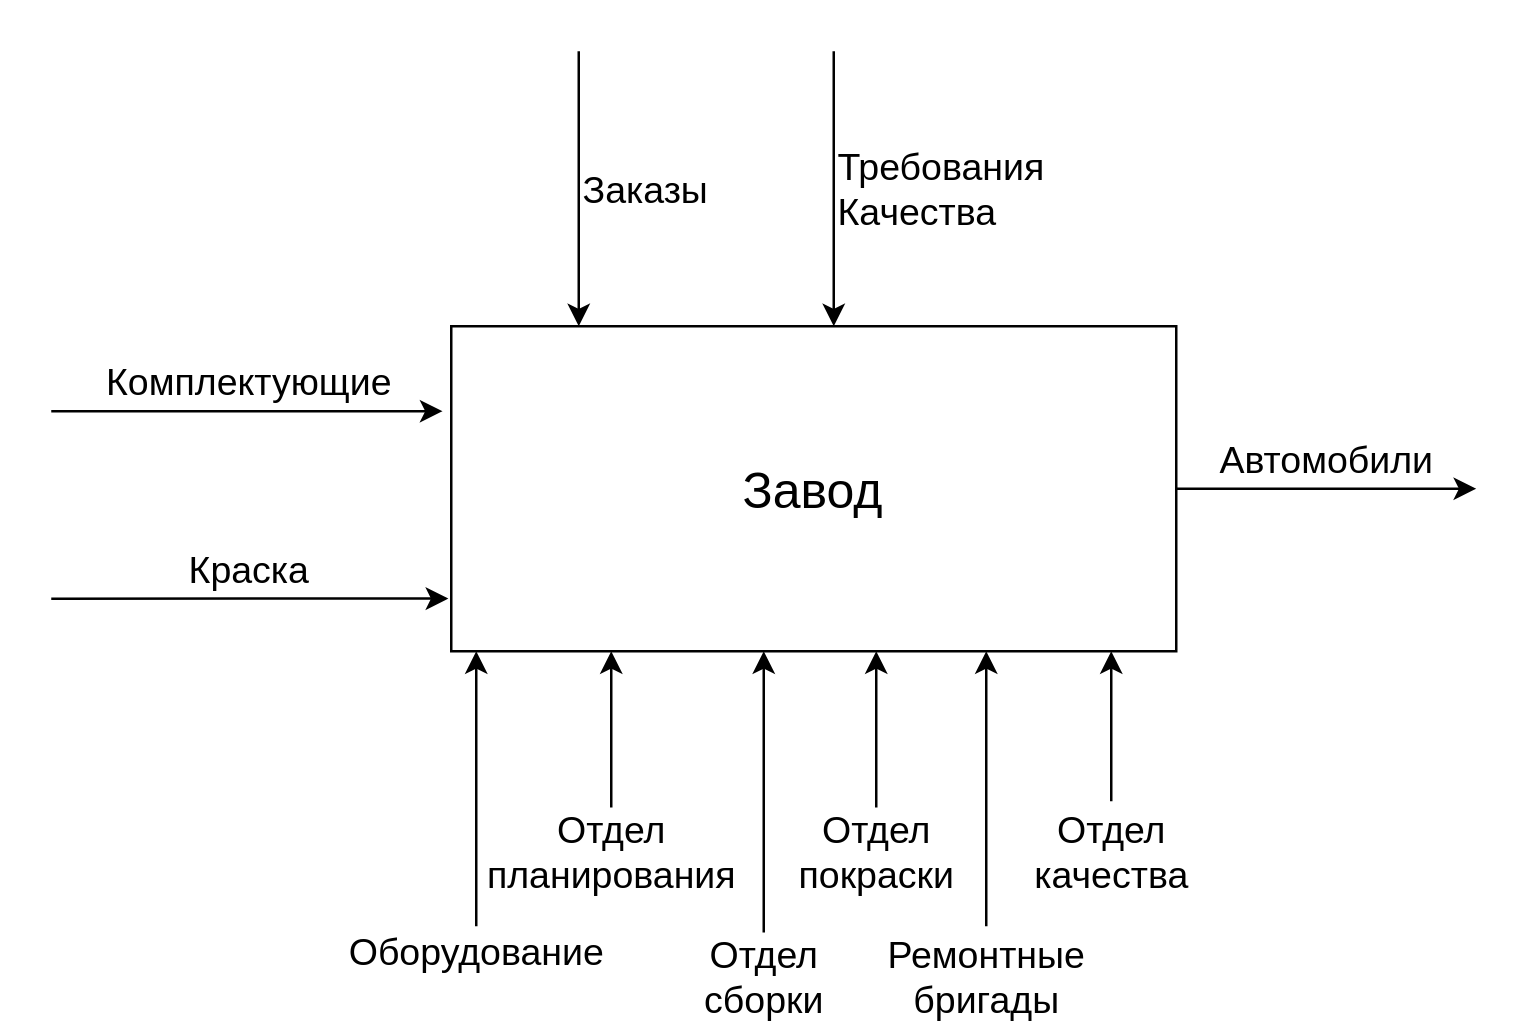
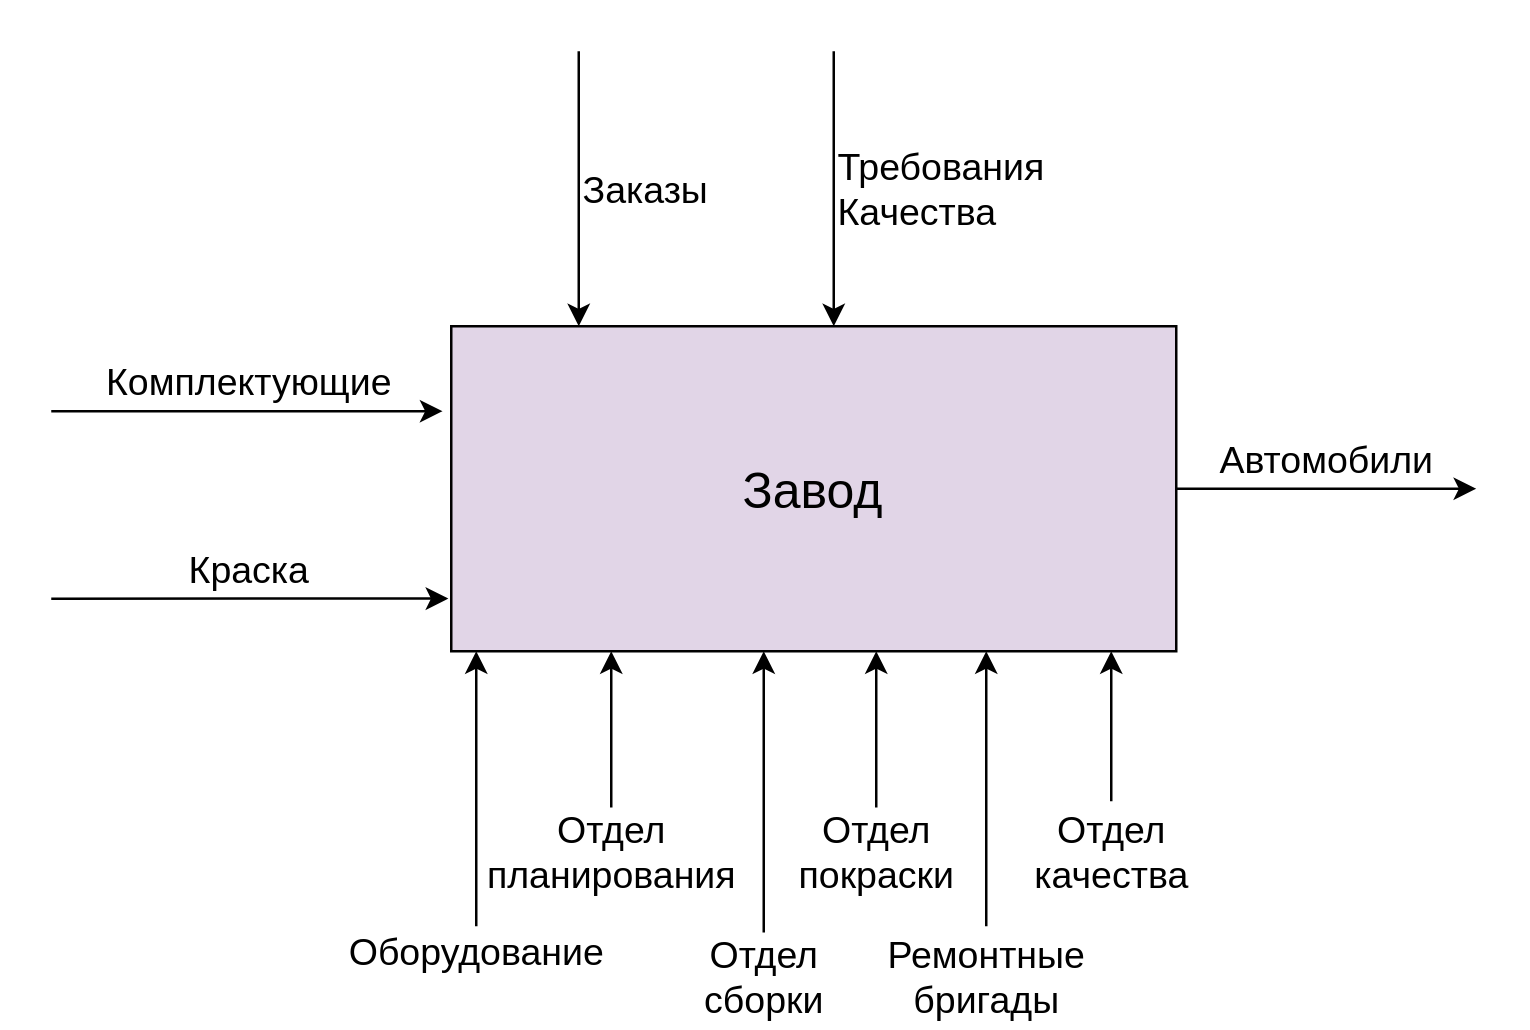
node "Завод": fillcolor #ffffff -> #e1d5e7
